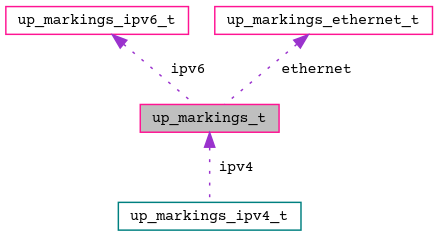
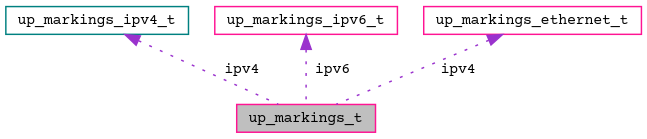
edge "up_markings_t" -> "up_markings_ethernet_t": label " ethernet" -> " ipv4"
edge "up_markings_ipv4_t" -> "up_markings_t": reversed
